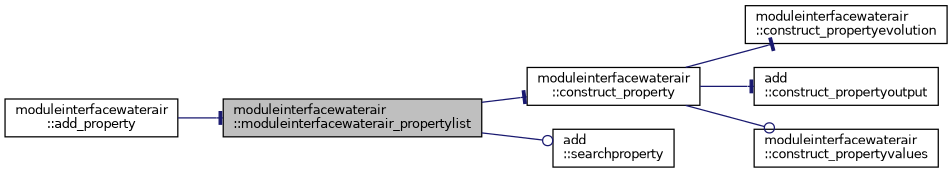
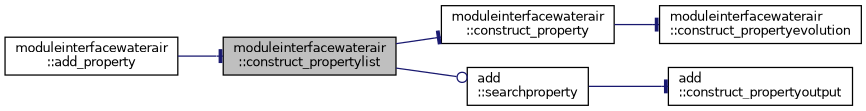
edge "moduleinterfacewaterair ::construct_property" -> "add ::construct_propertyoutput": now "add ::searchproperty" -> "add ::construct_propertyoutput"
node "moduleinterfacewaterair ::moduleinterfacewaterair_propertylist": label "moduleinterfacewaterair ::moduleinterfacewaterair_propertylist" -> "moduleinterfacewaterair ::construct_propertylist"
node "moduleinterfacewaterair ::construct_propertyvalues": removed
